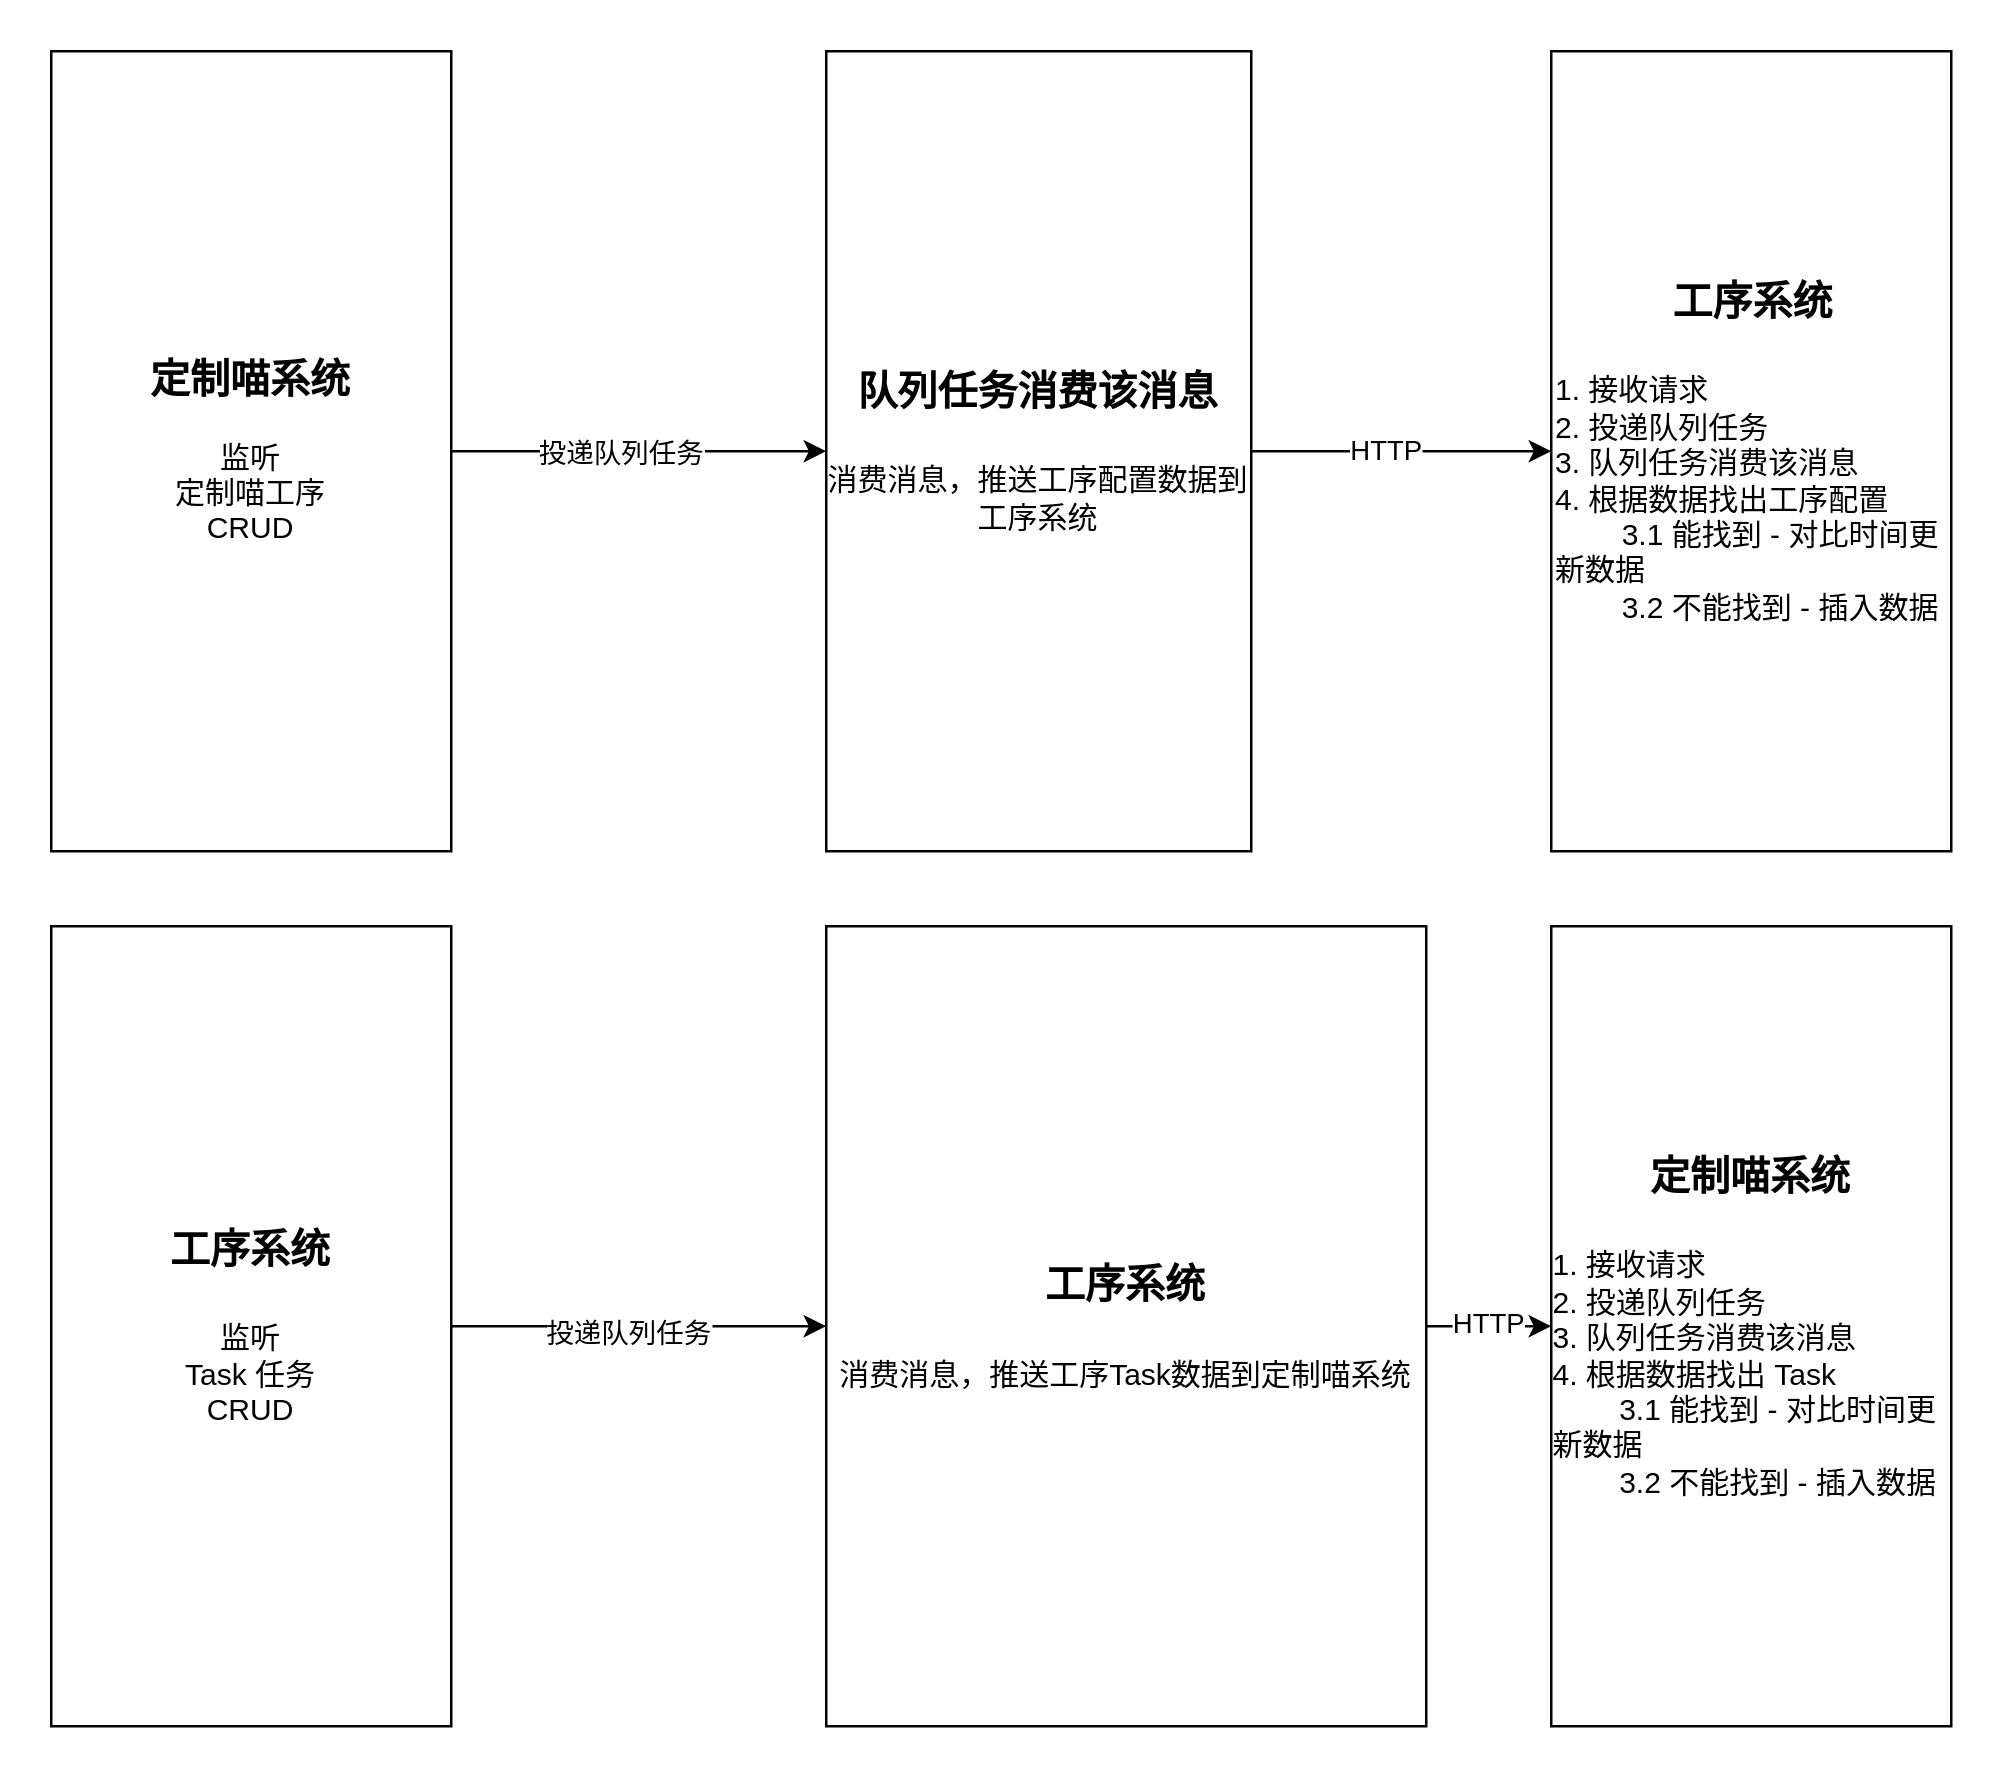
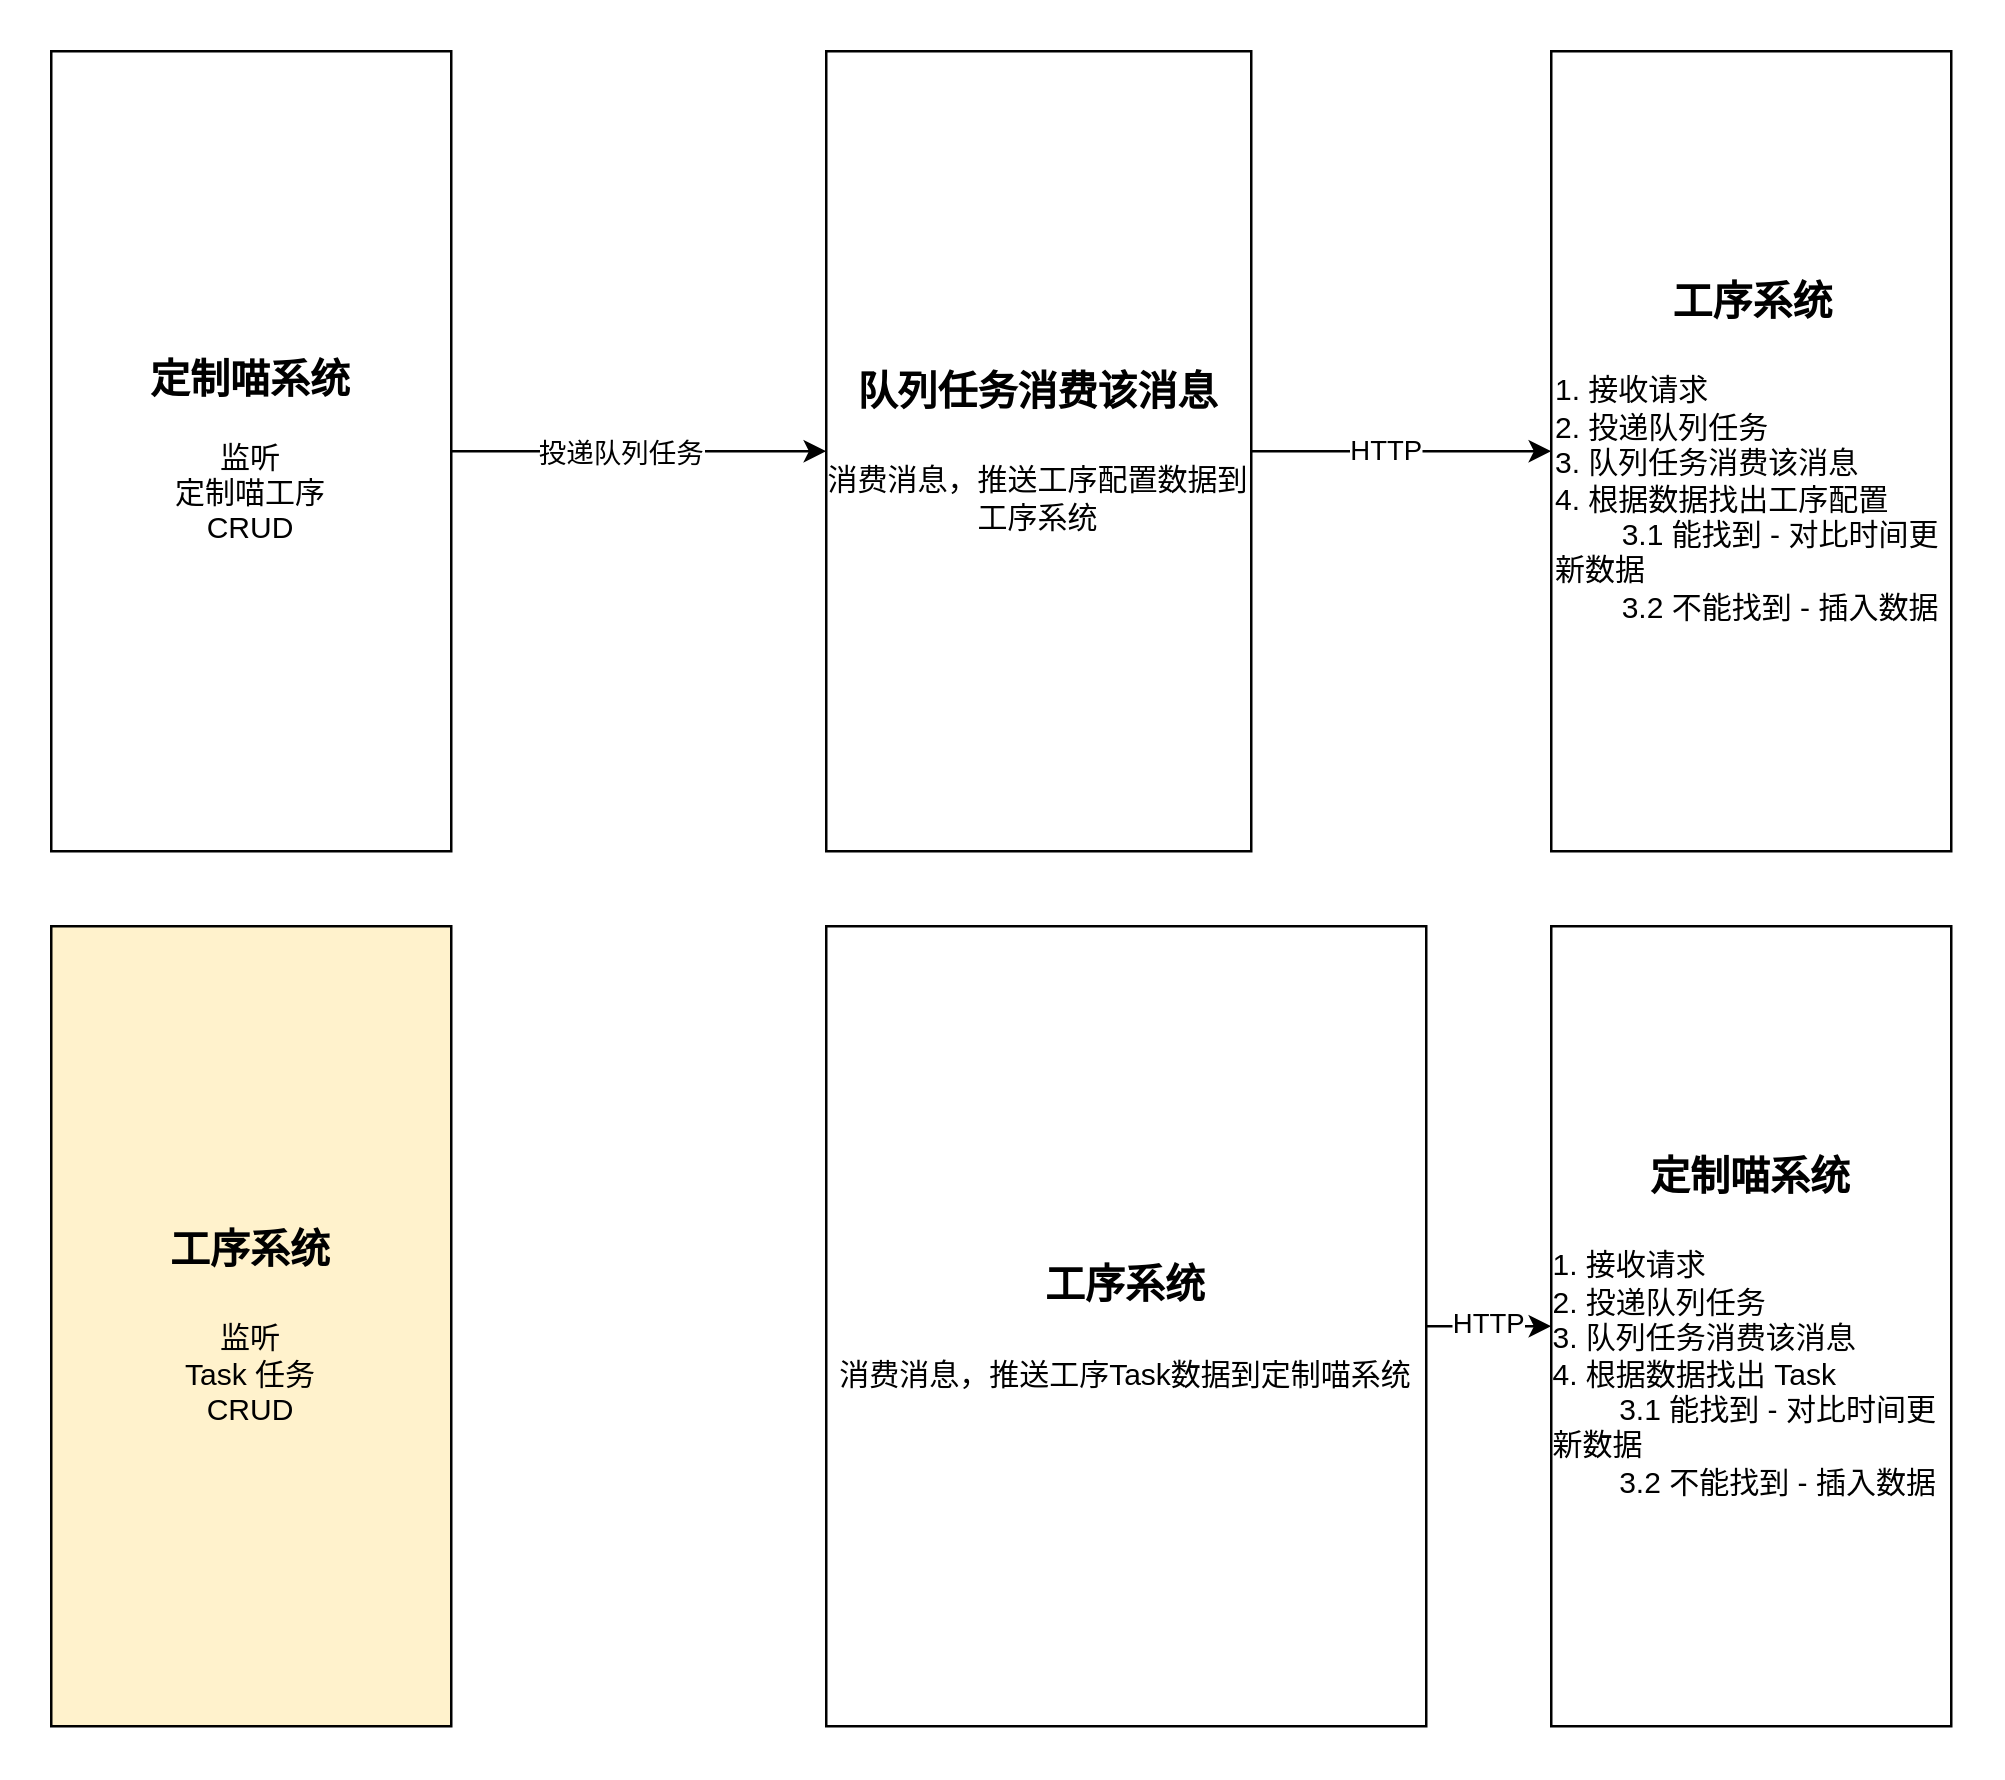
node "工序系统 监听 Task 任务 CRUD": fillcolor #ffffff -> #fff2cc
edge "工序系统 监听 Task 任务 CRUD" -> "工序系统 消费消息，推送工序Task数据到定制喵系统": removed, label "投递队列任务"
